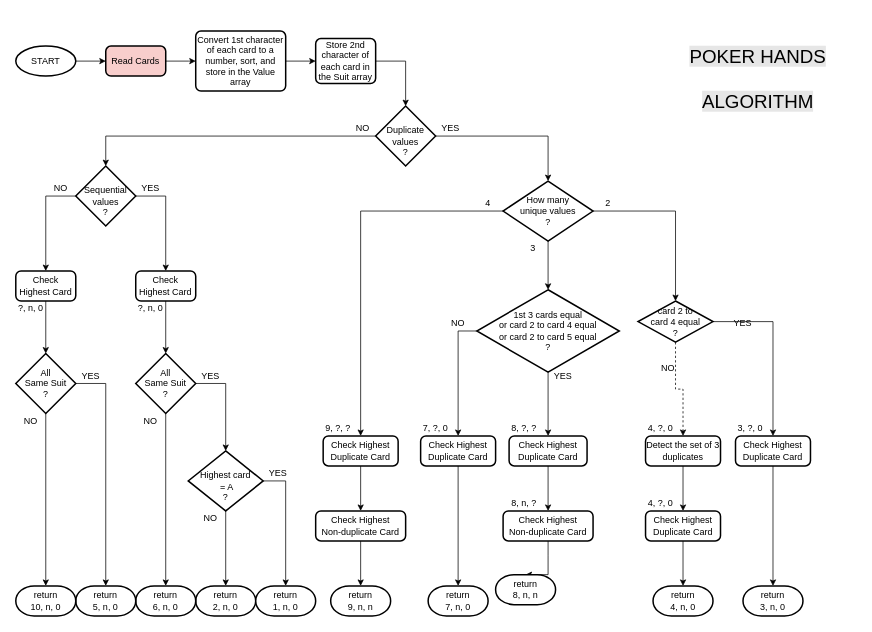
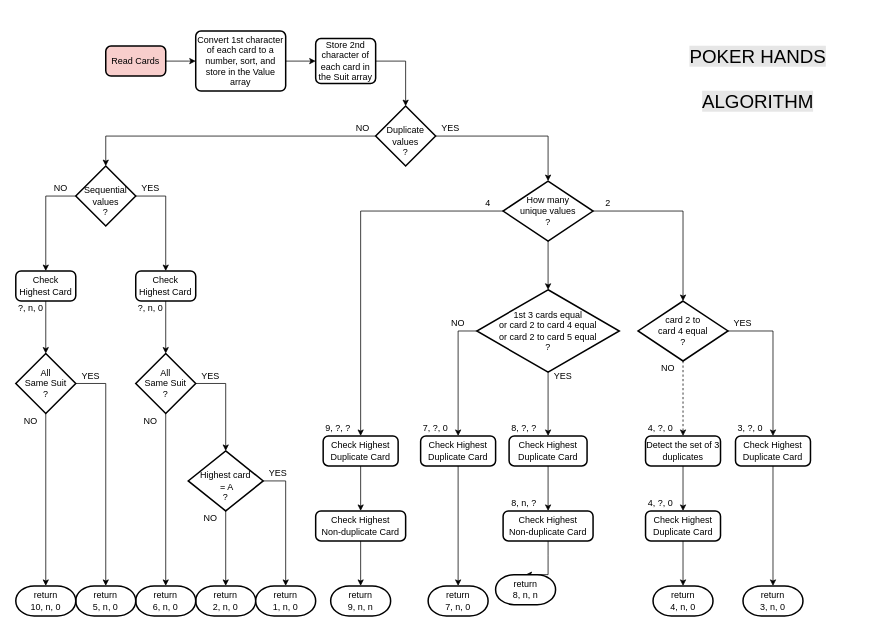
node "START": removed
edge "START" -> "Read Cards": removed
node "3": removed
node "card 2 to card 4 equal ?": size 75x41 -> 90x60
